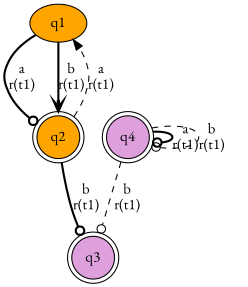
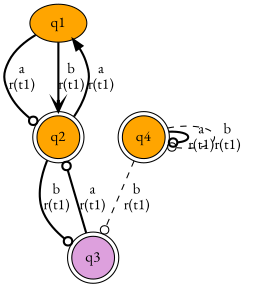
edge "q2" -> "q1": style dashed -> bold
node "q4": fillcolor plum -> orange
edge "q3" -> "q2": added, label "a r(t1)"
